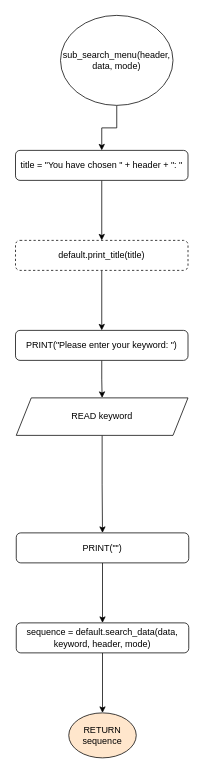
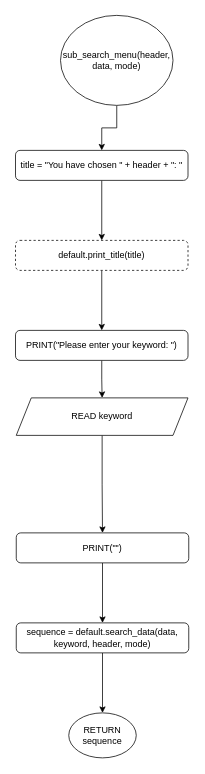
node "RETURN sequence": fillcolor #ffe6cc -> #ffffff
